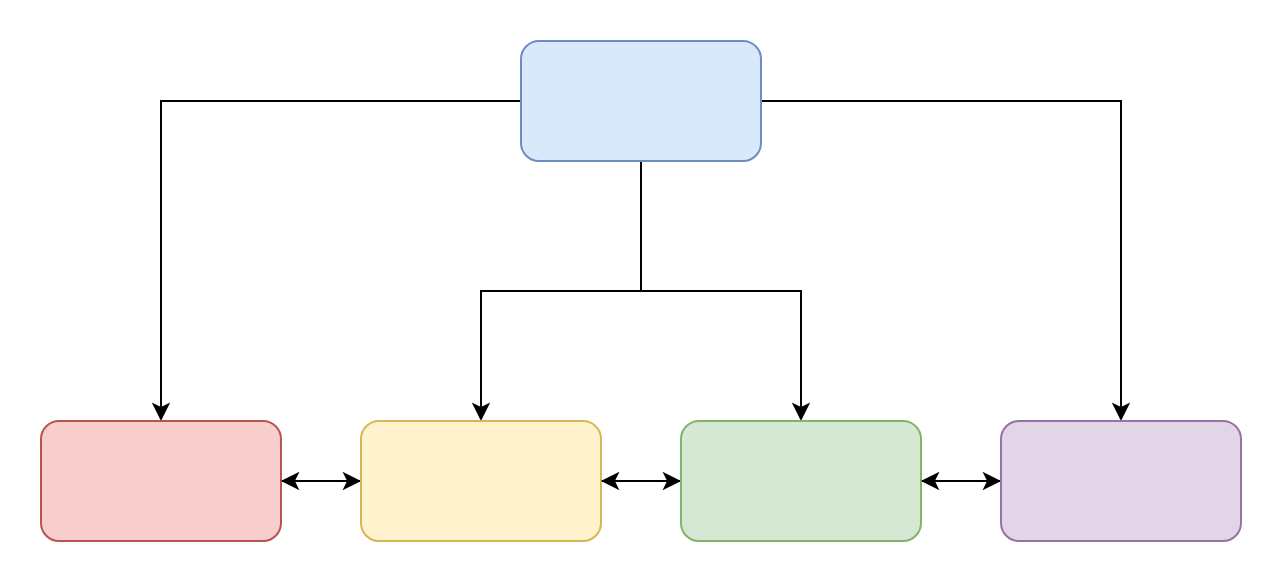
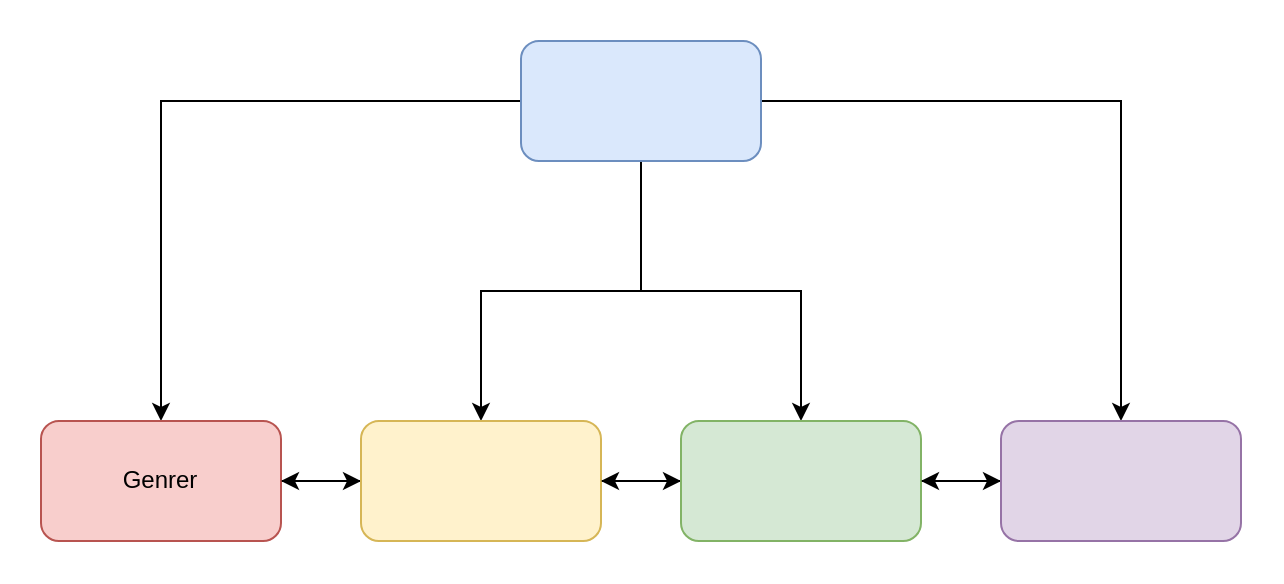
node "Genrer": added
